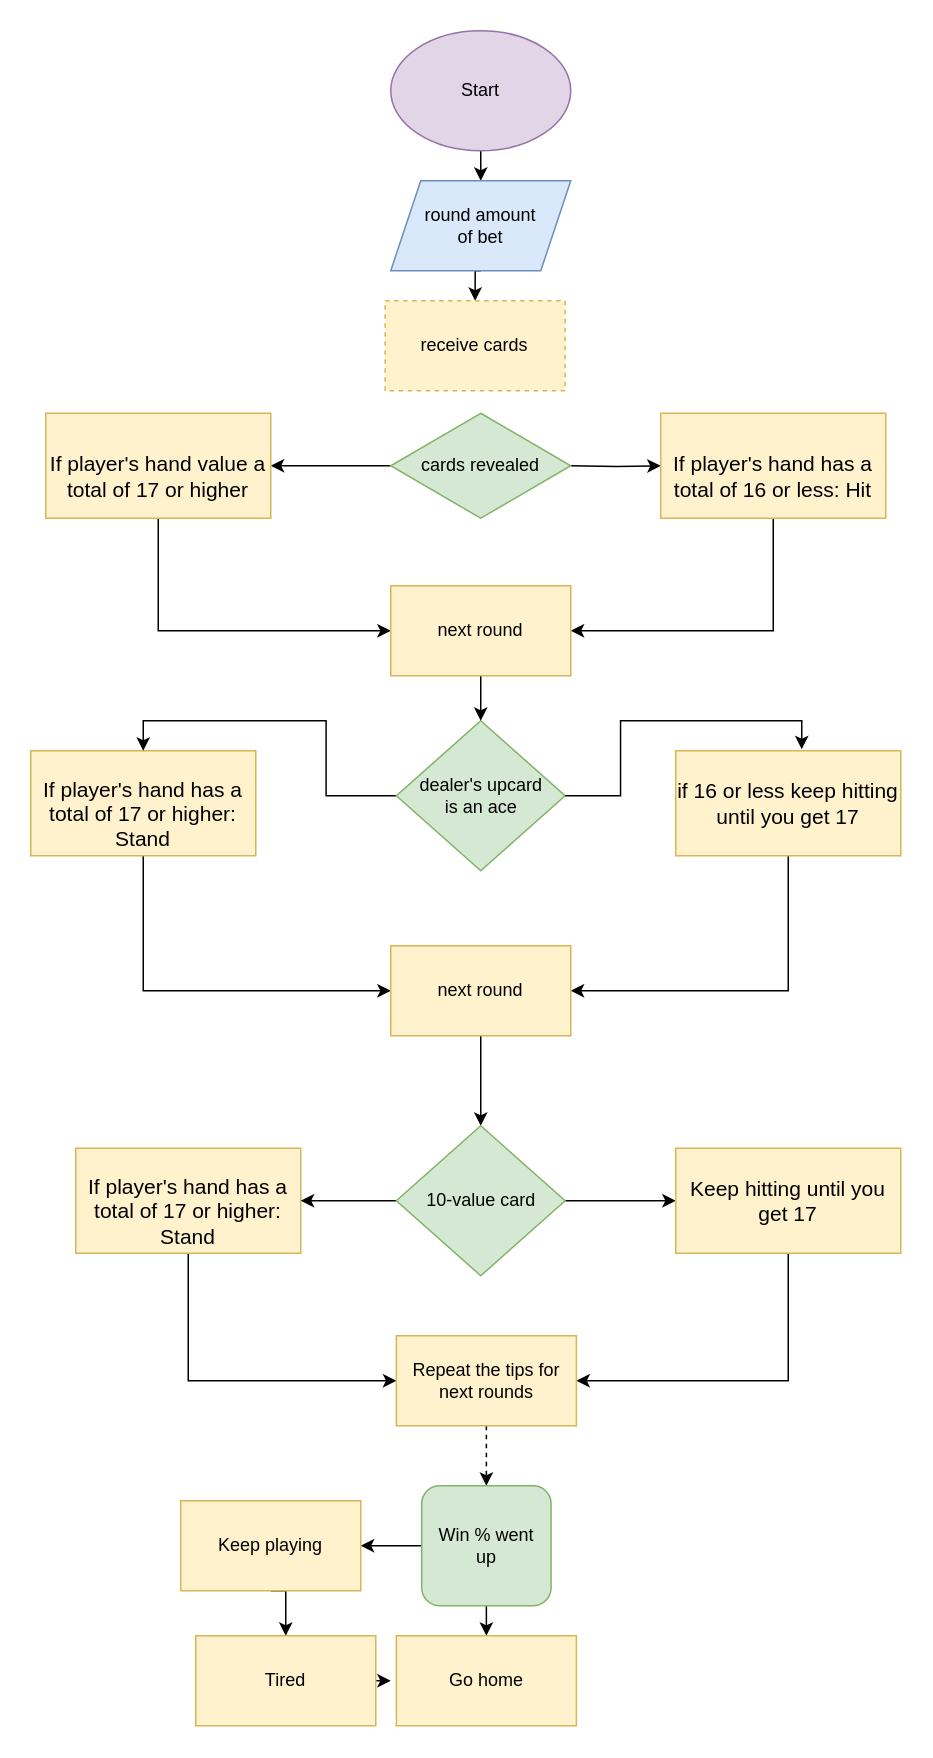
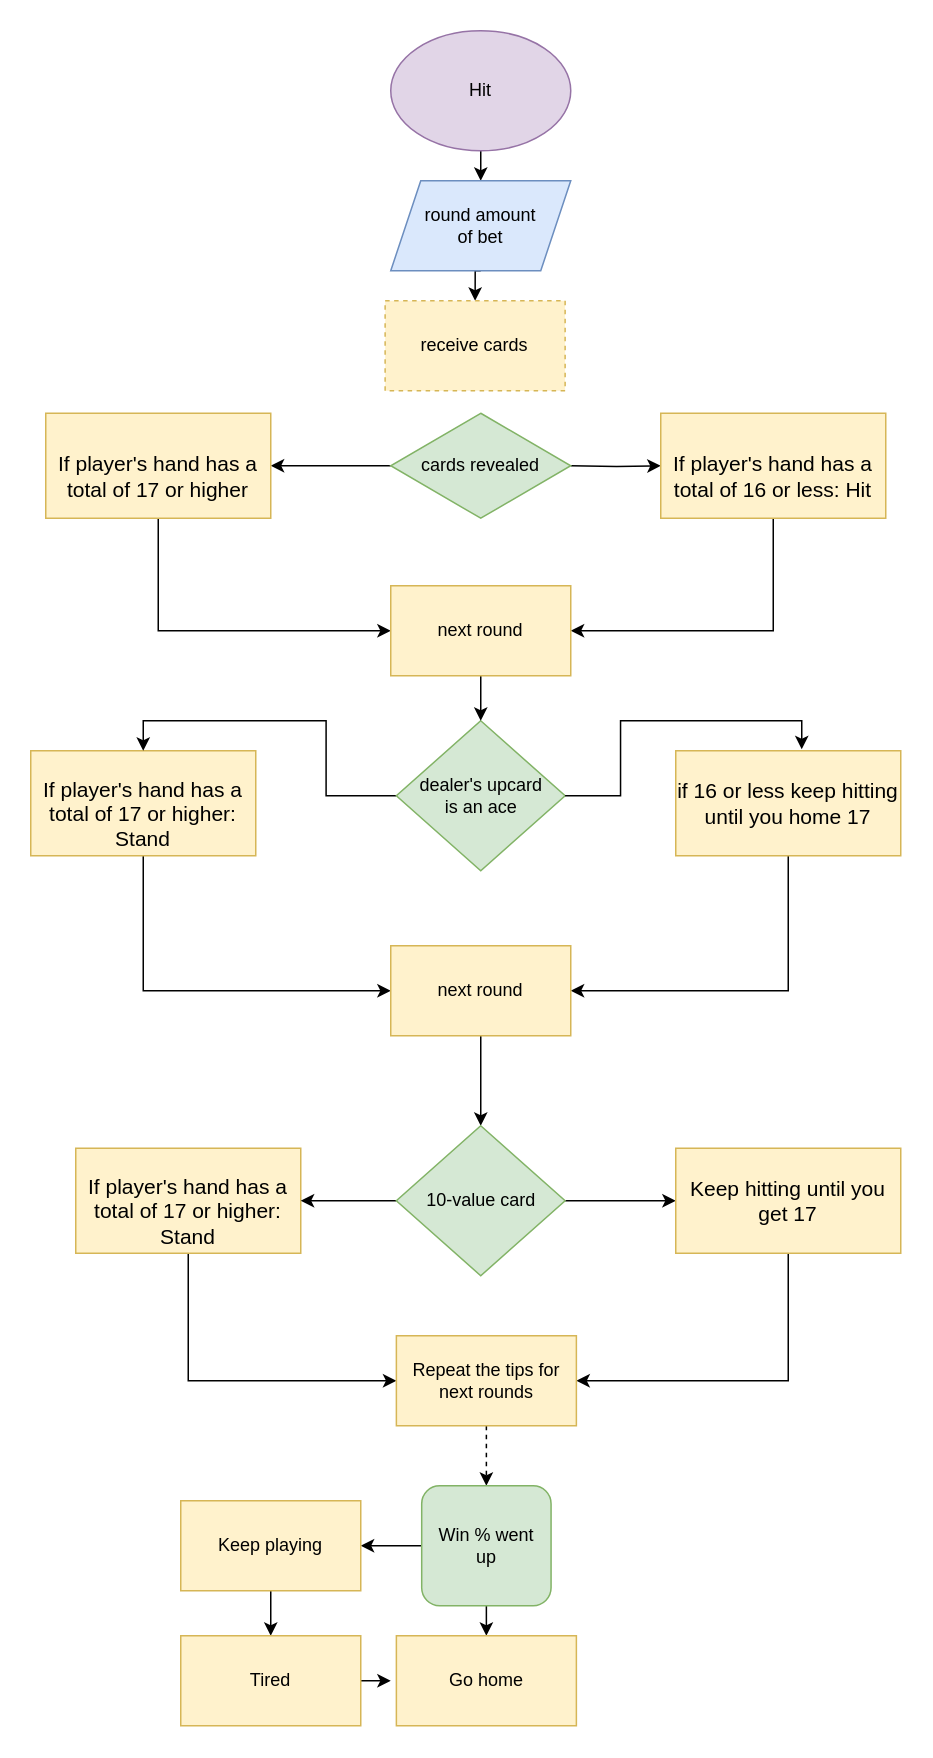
node "Start": label "Start" -> "Hit"
node "If player's hand value a total of 17 or higher": label "If player's hand value a total of 17 or higher" -> "If player's hand has a total of 17 or higher"
node "if 16 or less keep hitting until you get 17": label "if 16 or less keep hitting until you get 17" -> "if 16 or less keep hitting until you home 17"
node "Tired": moved (286, 1681) -> (271, 1681)
